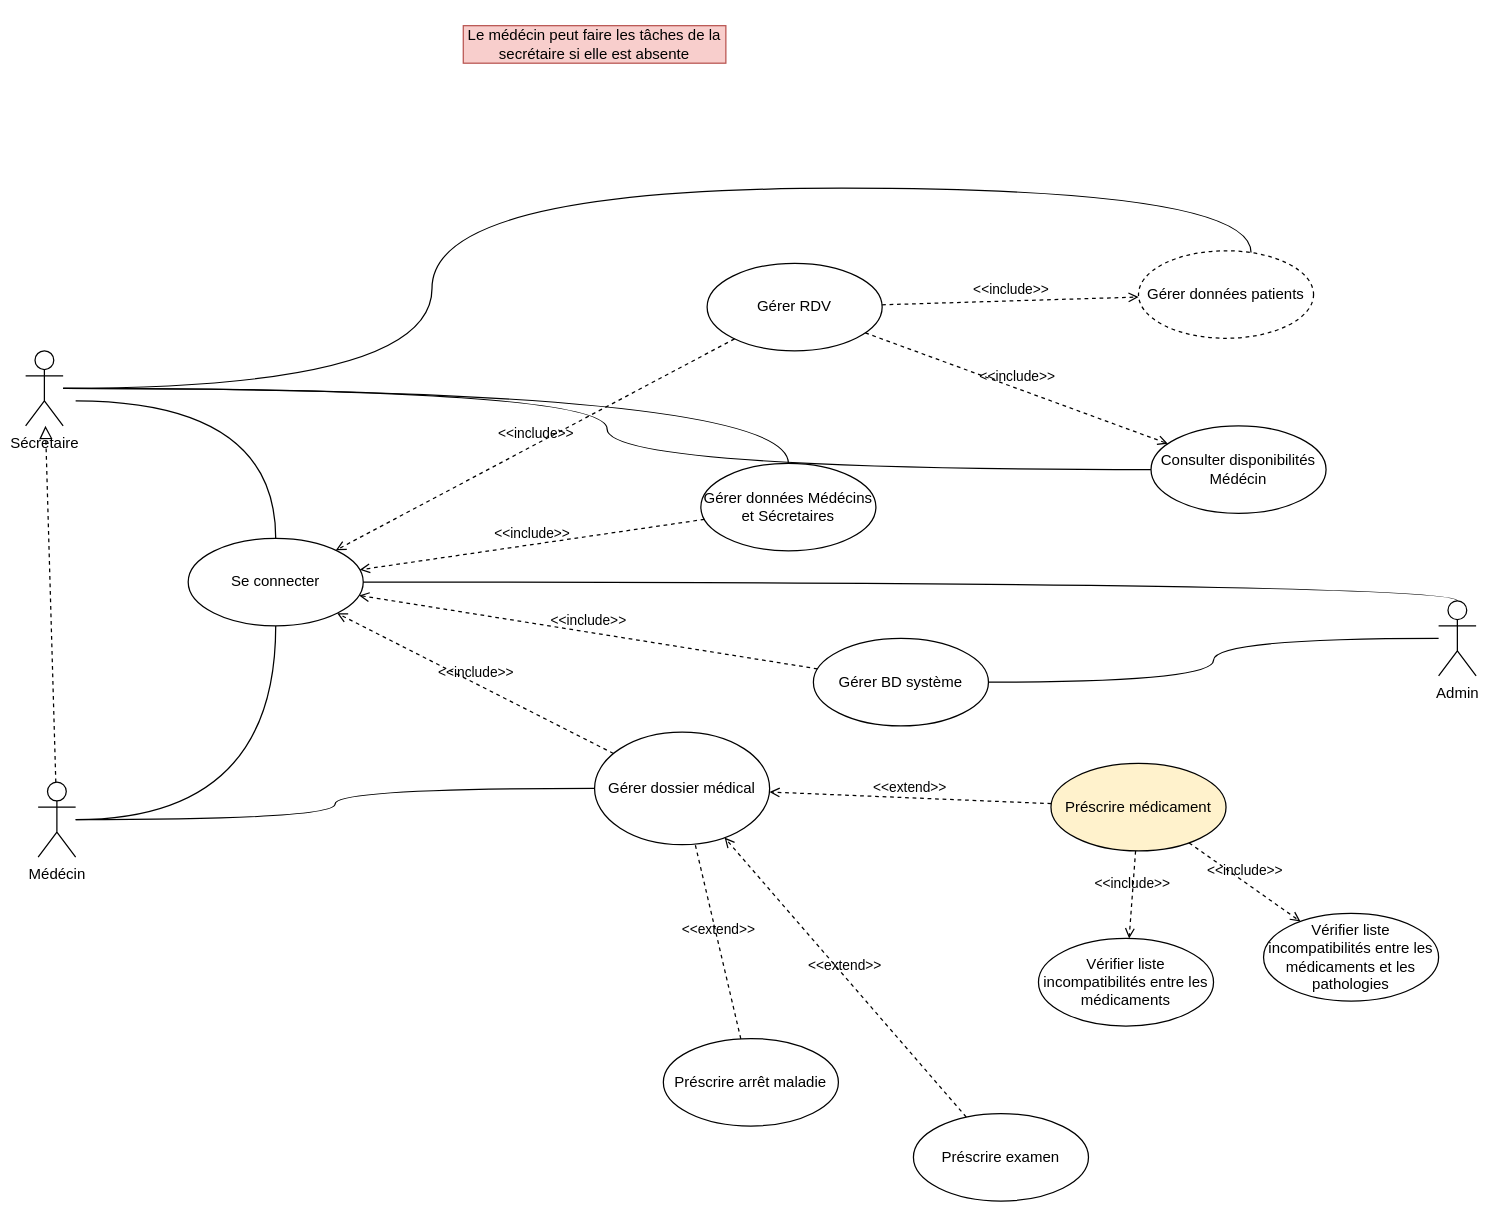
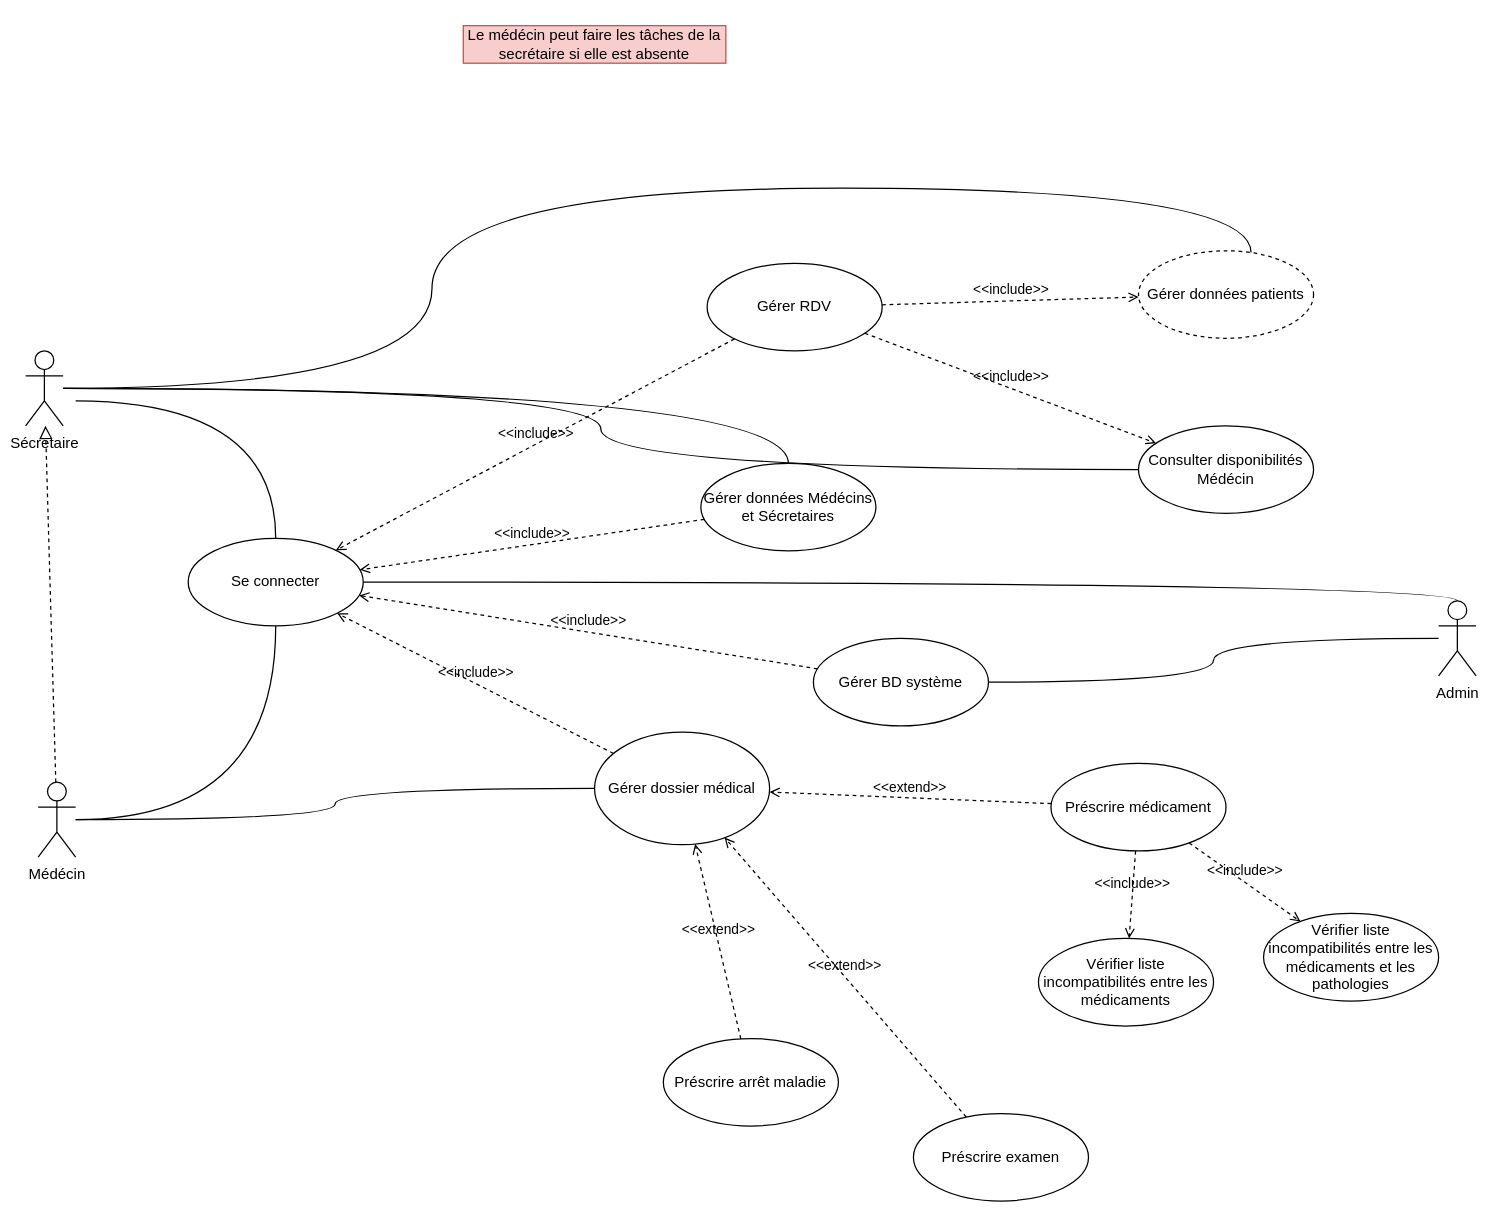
node "Consulter disponibilités Médécin": moved (1238, 469) -> (1226, 469)
node "Préscrire médicament": fillcolor #fff2cc -> #ffffff
edge "Gérer dossier médical" -- "Préscrire arrêt maladie": arrowhead none -> open
